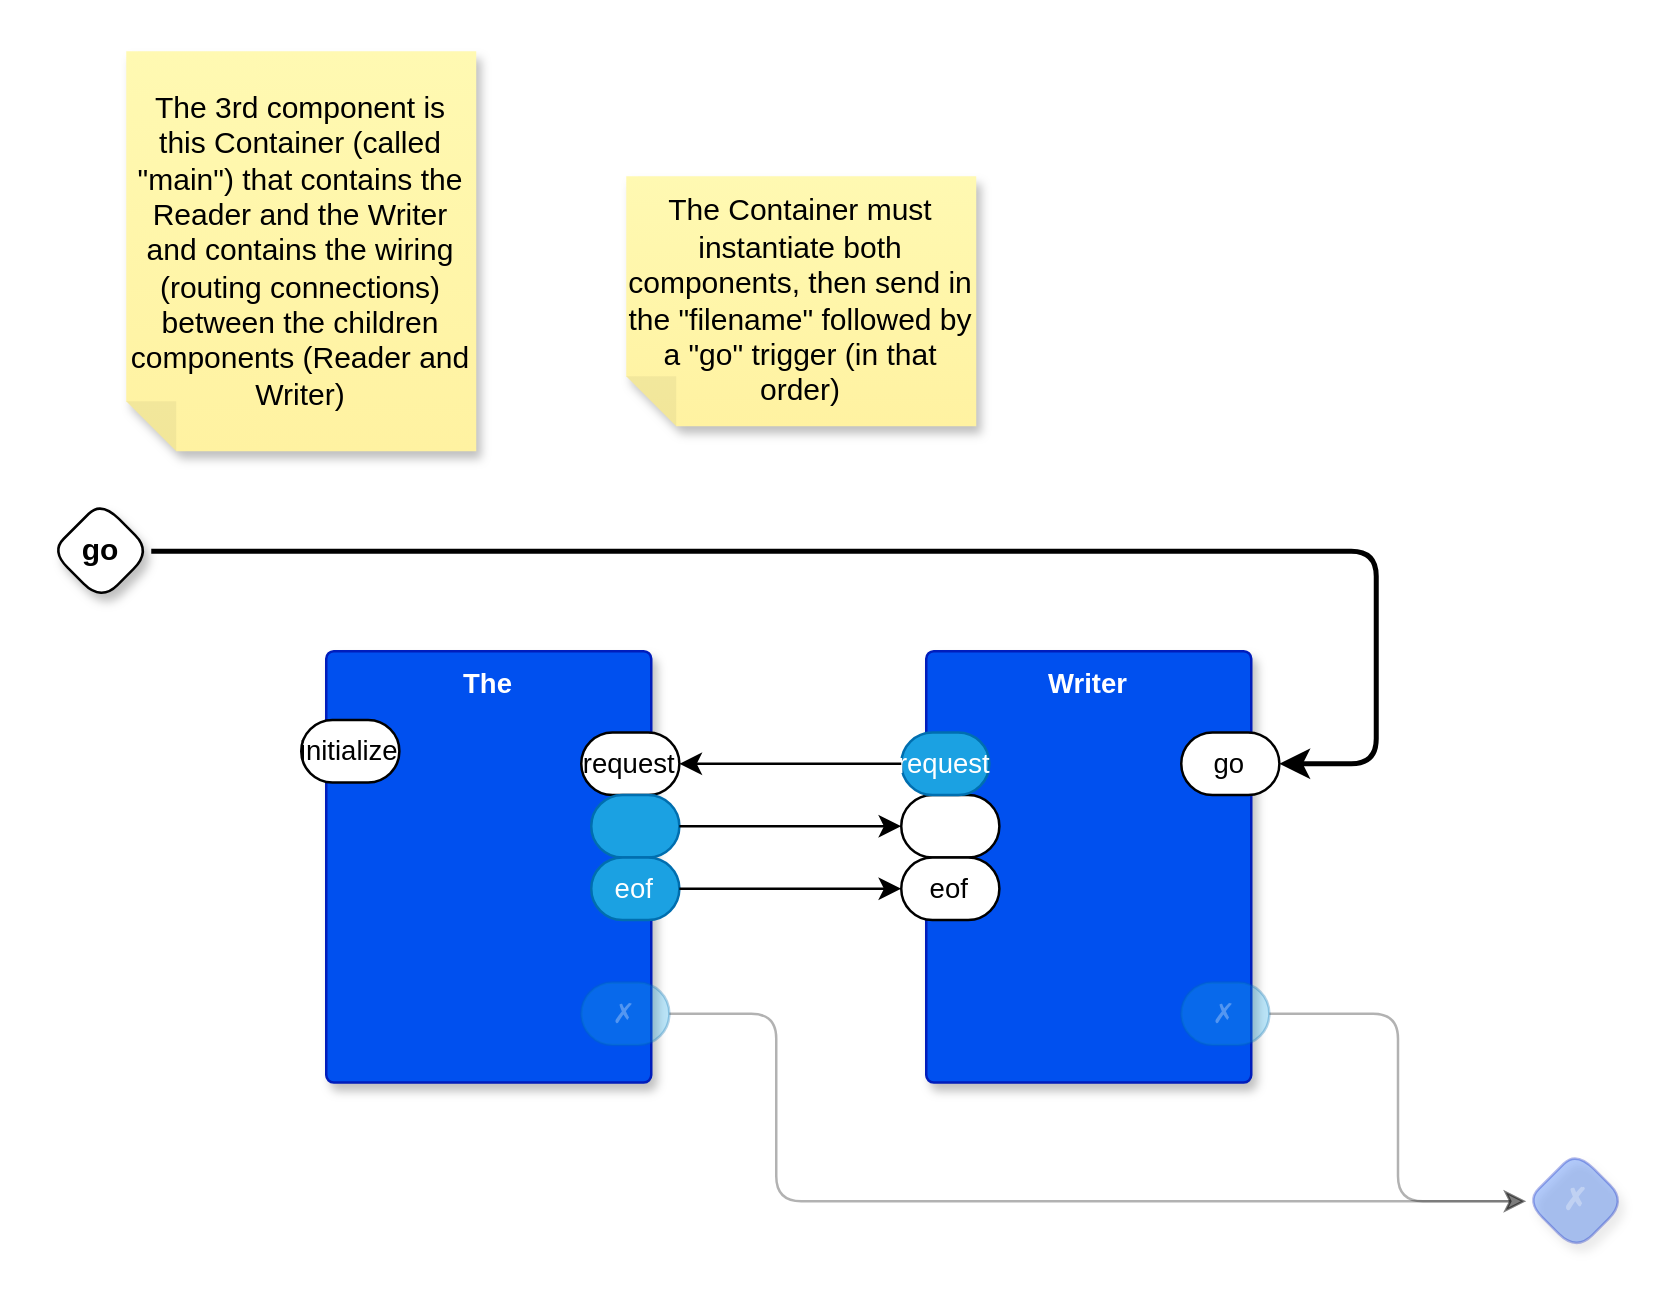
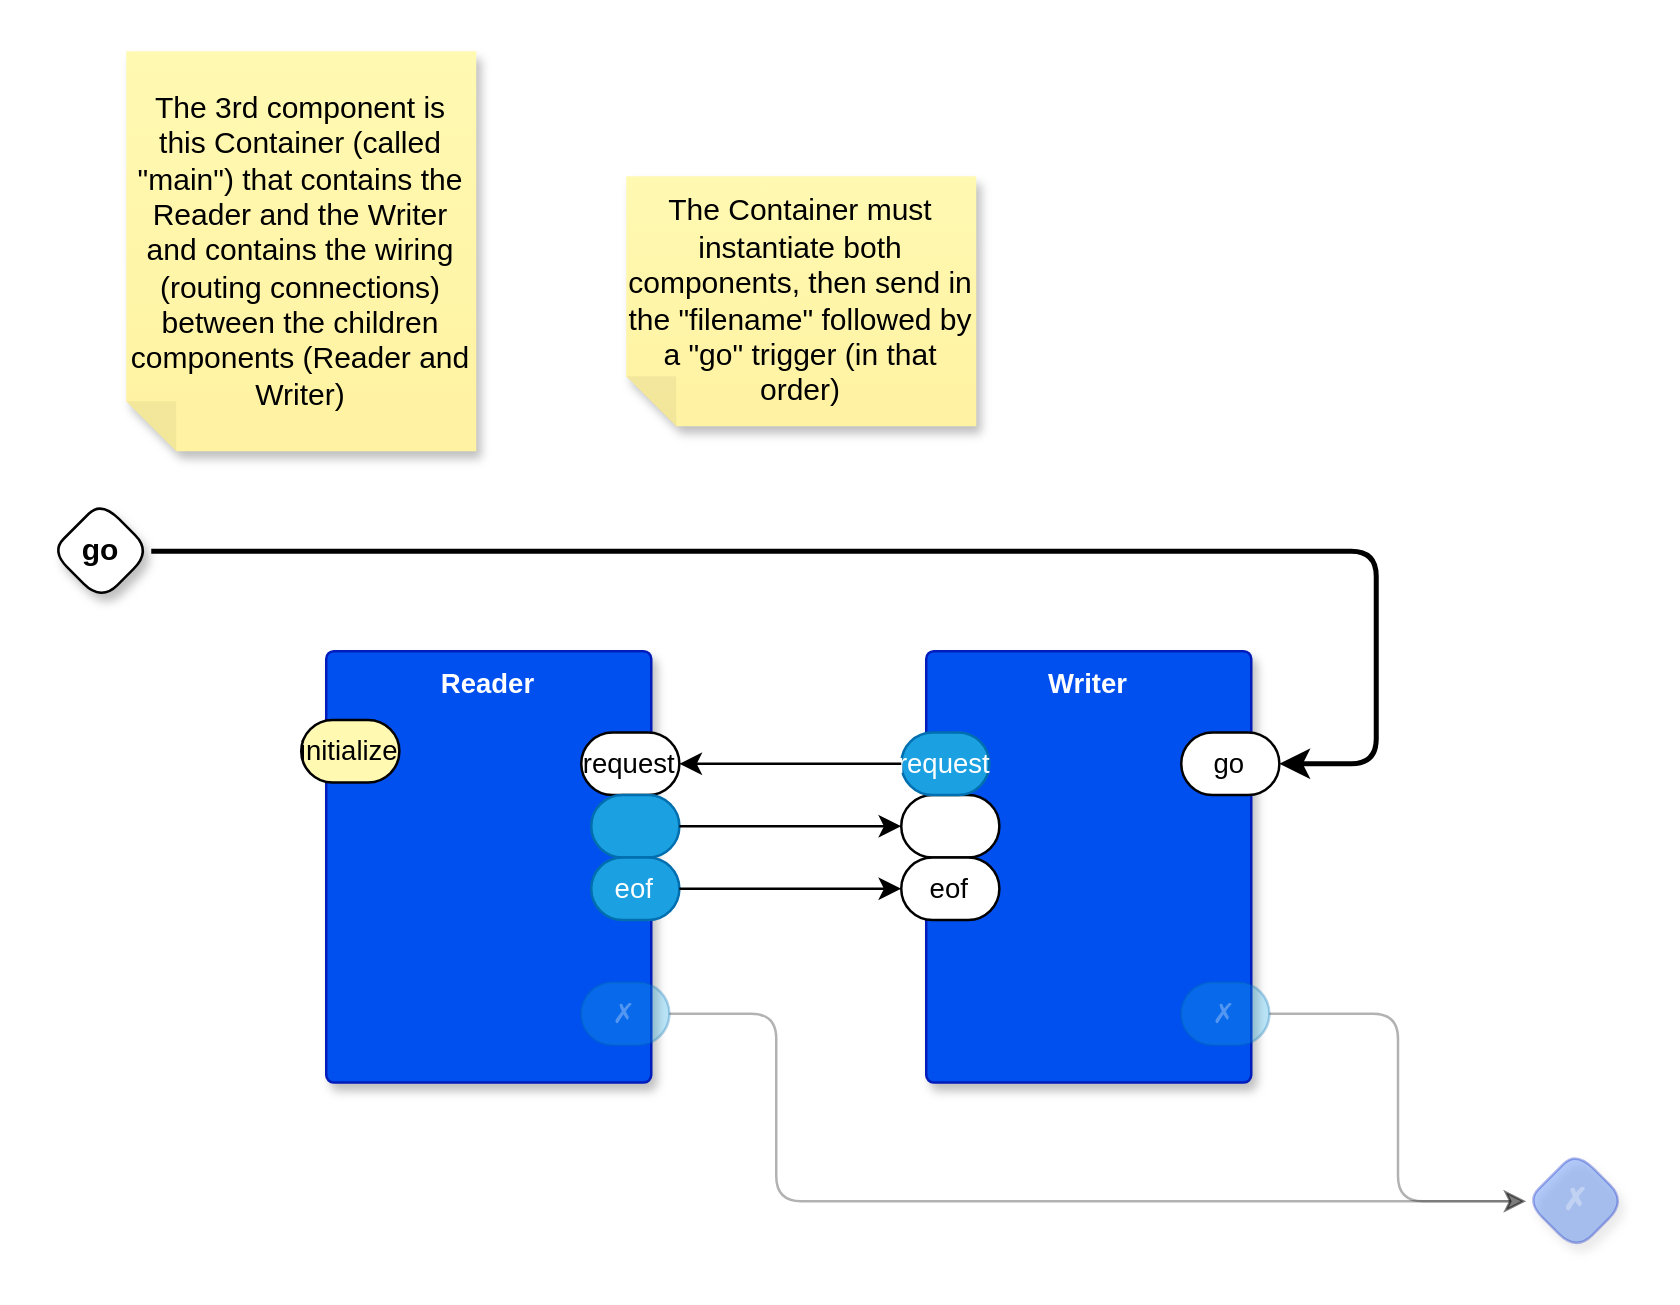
node "The": label "The" -> "Reader"
node "initialize": fillcolor #ffffff -> #fff9b2
